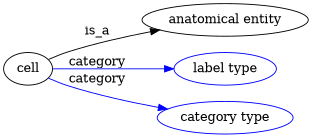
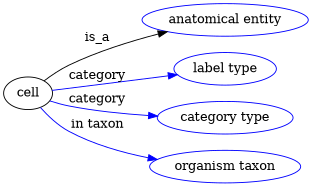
node "anatomical entity": color black -> blue
node "organism taxon": added
